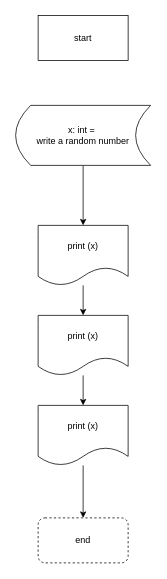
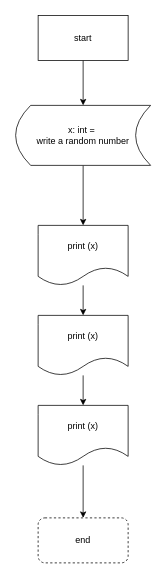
edge "start" -> "x: int = write a random number": added
